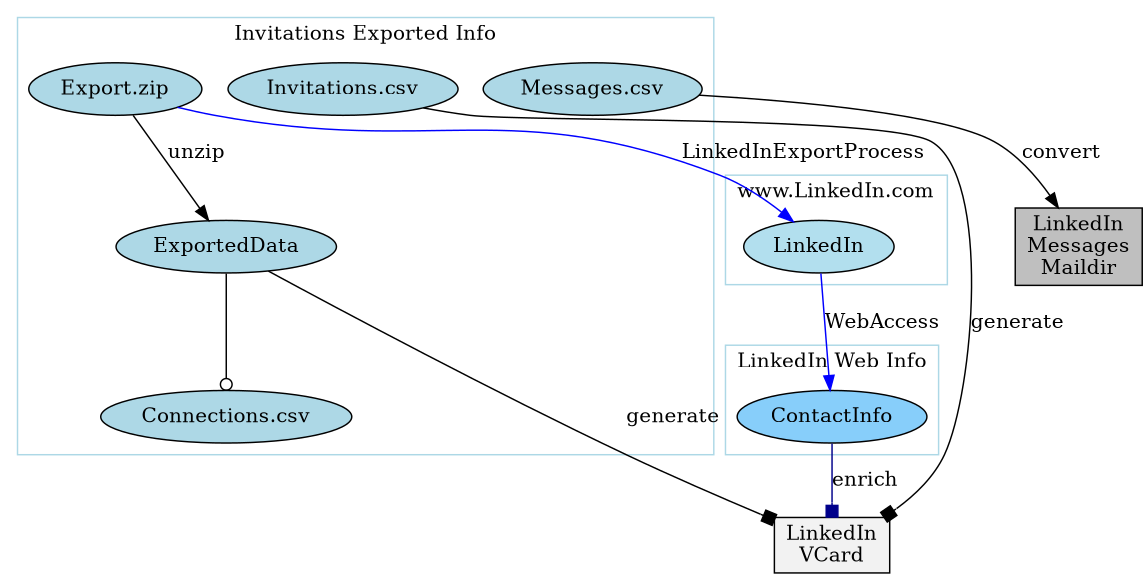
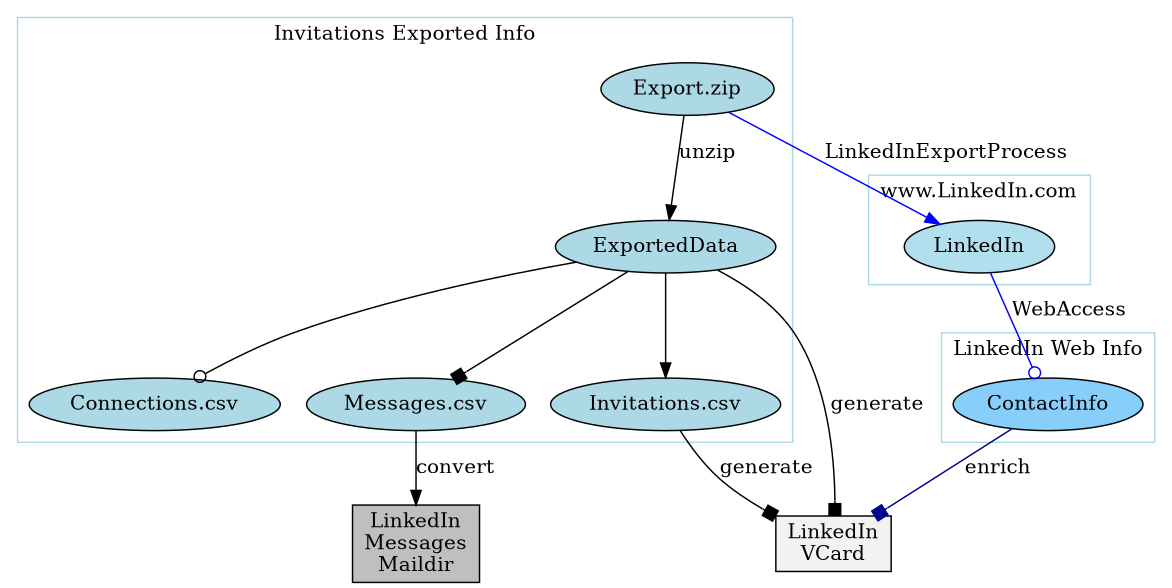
edge "ExportedData" -> "Invitations.csv": added
edge "ExportedData" -> "Messages.csv": added
edge "LinkedIn" -> "ContactInfo": arrowhead normal -> odot
